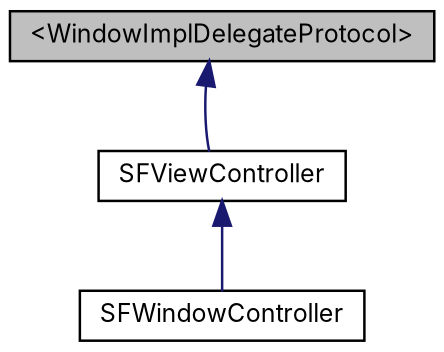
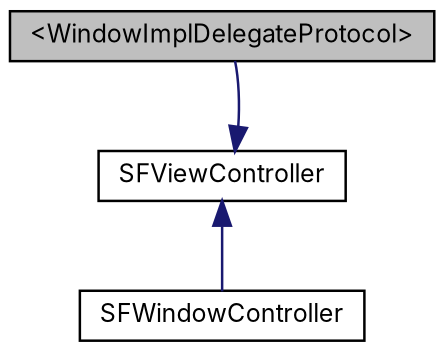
edge "SFViewController" -> "<WindowImplDelegateProtocol>": reversed
